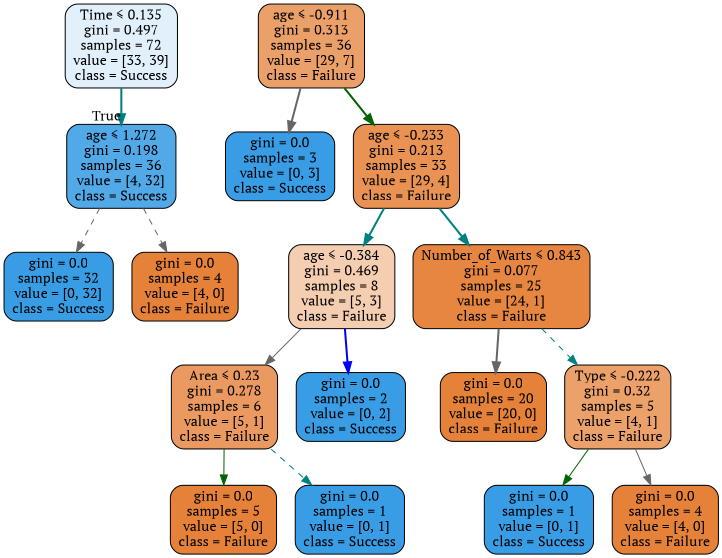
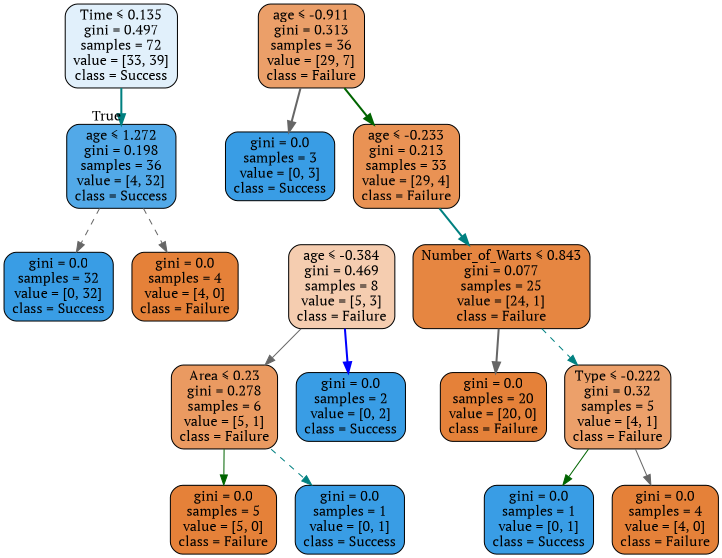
edge "age ≤ -0.233" -> "age ≤ -0.384": removed
